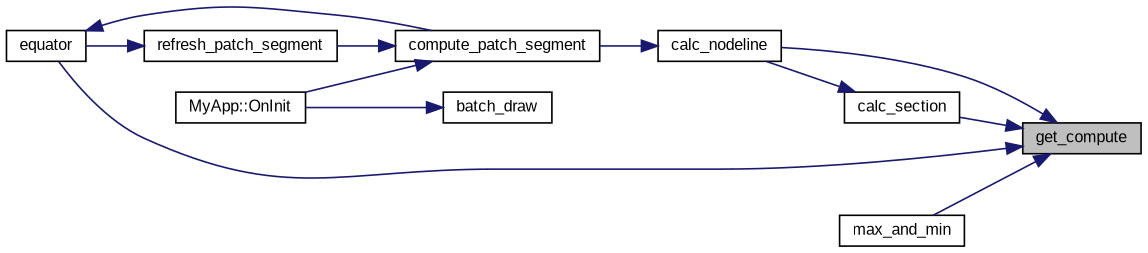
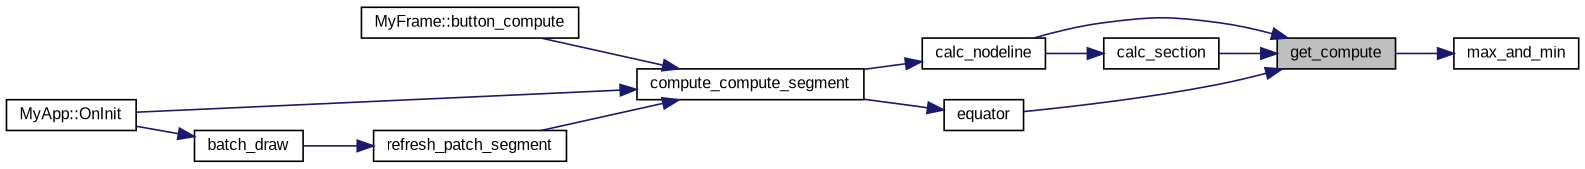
node "MyFrame::button_compute": added
edge "equator" -> "refresh_patch_segment": now "batch_draw" -> "refresh_patch_segment"
node "compute_patch_segment": label "compute_patch_segment" -> "compute_compute_segment"
edge "max_and_min" -> "get_compute": reversed
